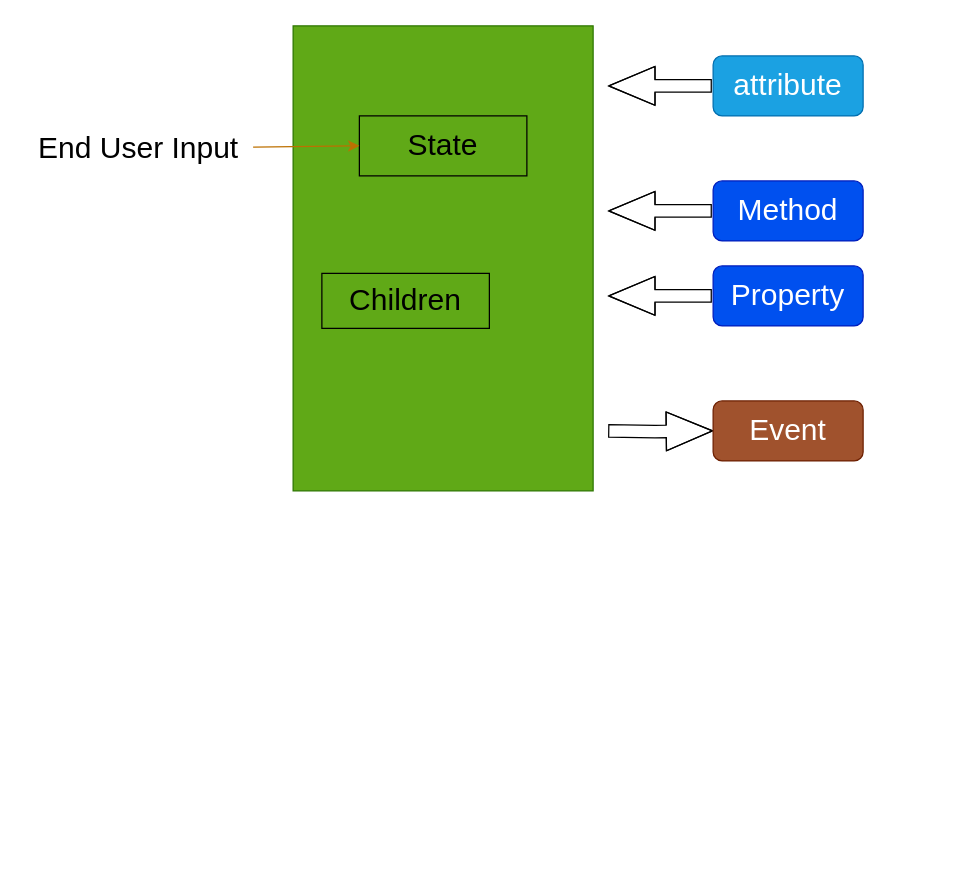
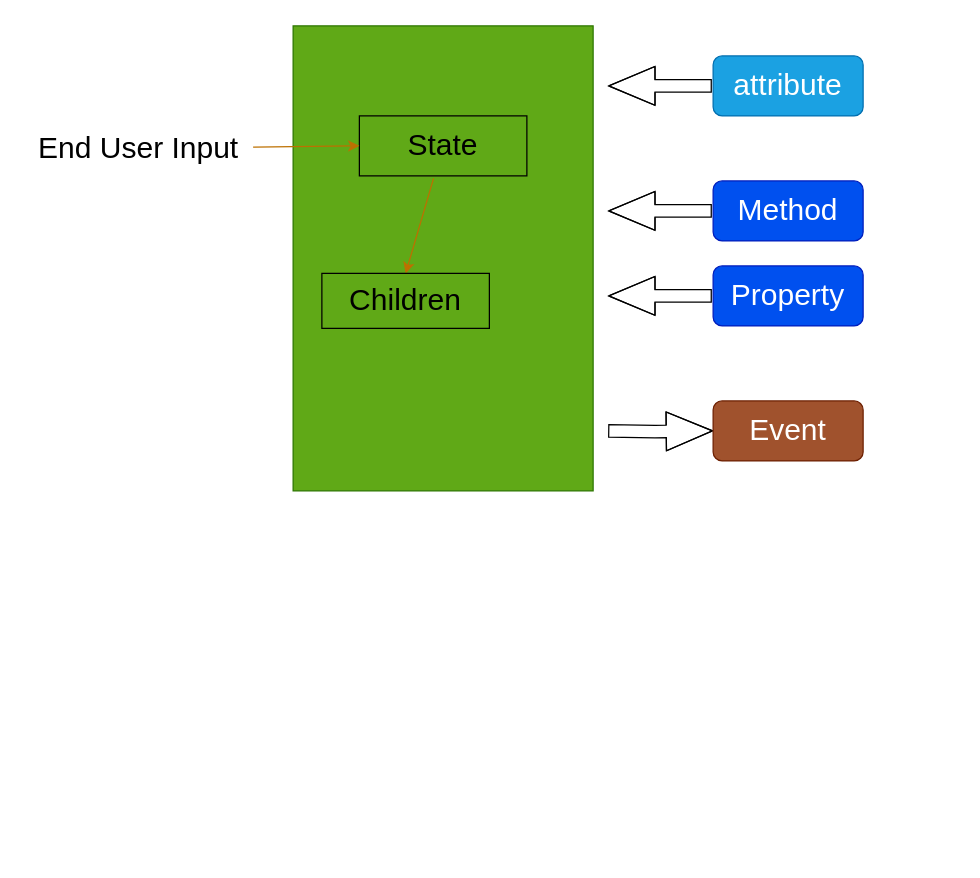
edge "State" -> "Children": added
